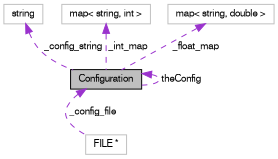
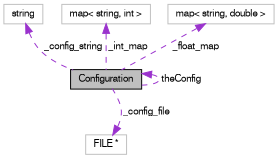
edge "FILE *" -> "Configuration": reversed
